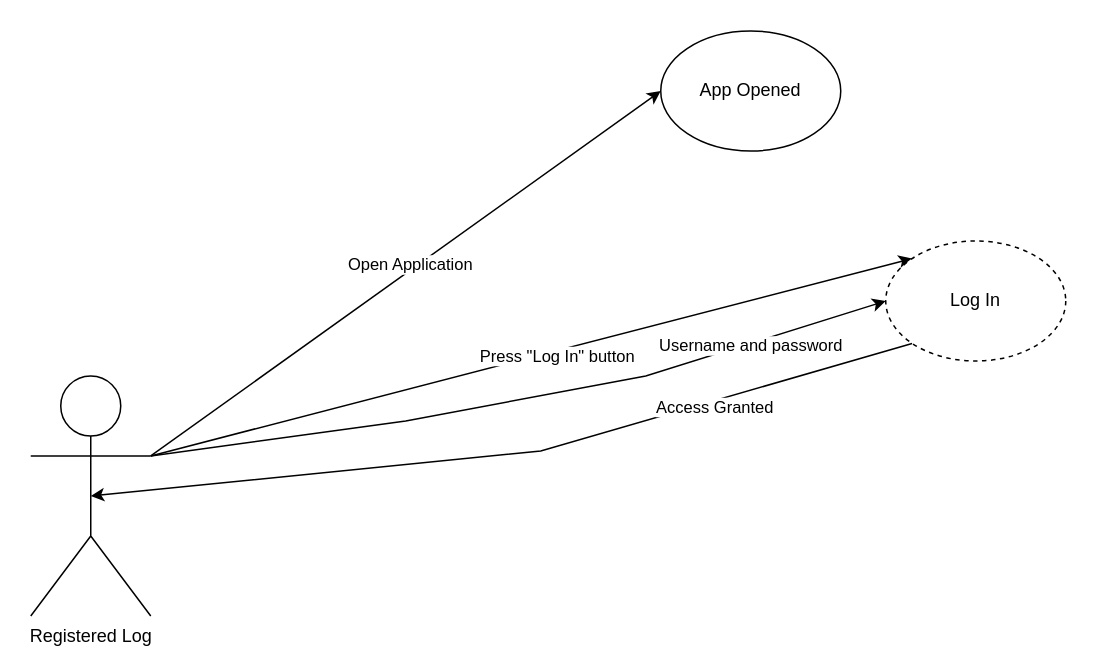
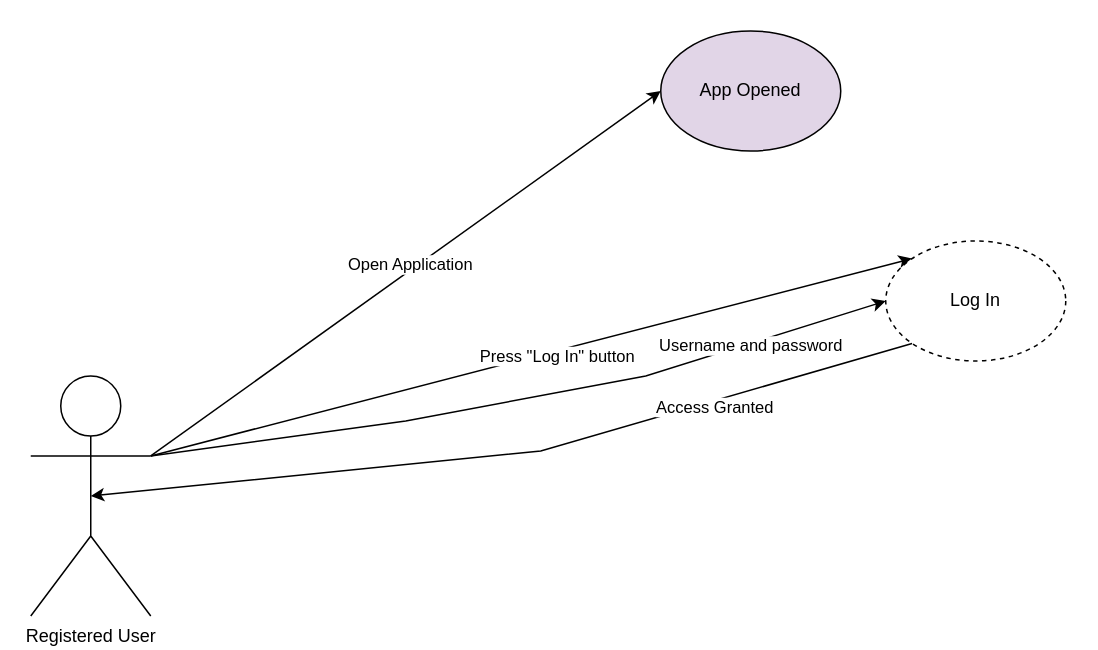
node "App Opened": fillcolor #ffffff -> #e1d5e7
node "Registered Log": label "Registered Log" -> "Registered User"
